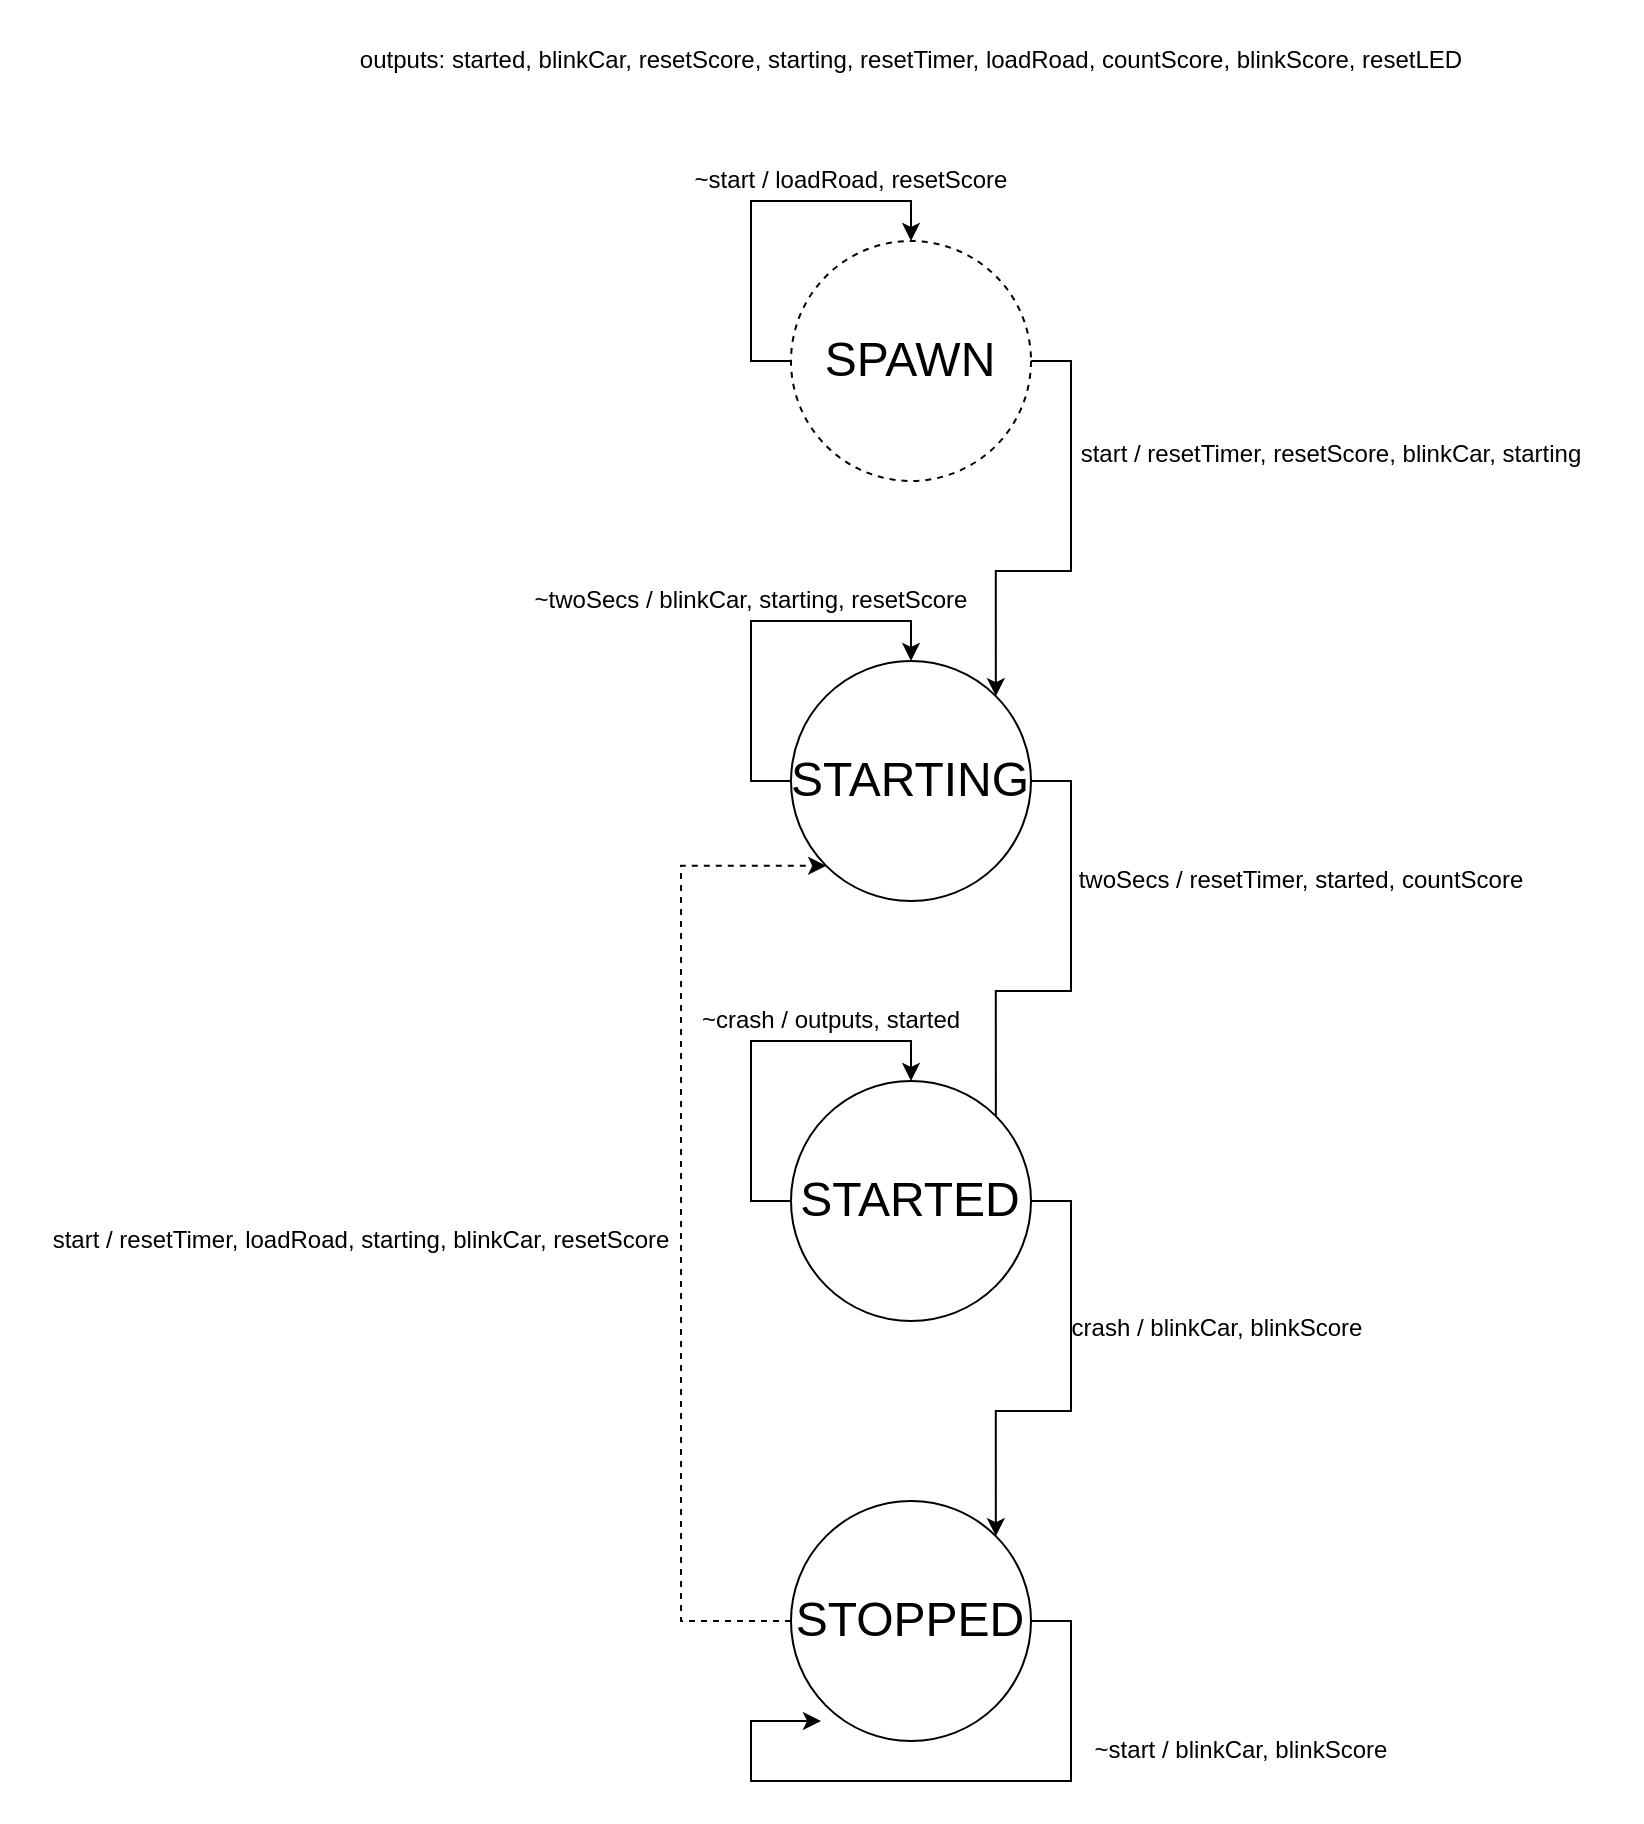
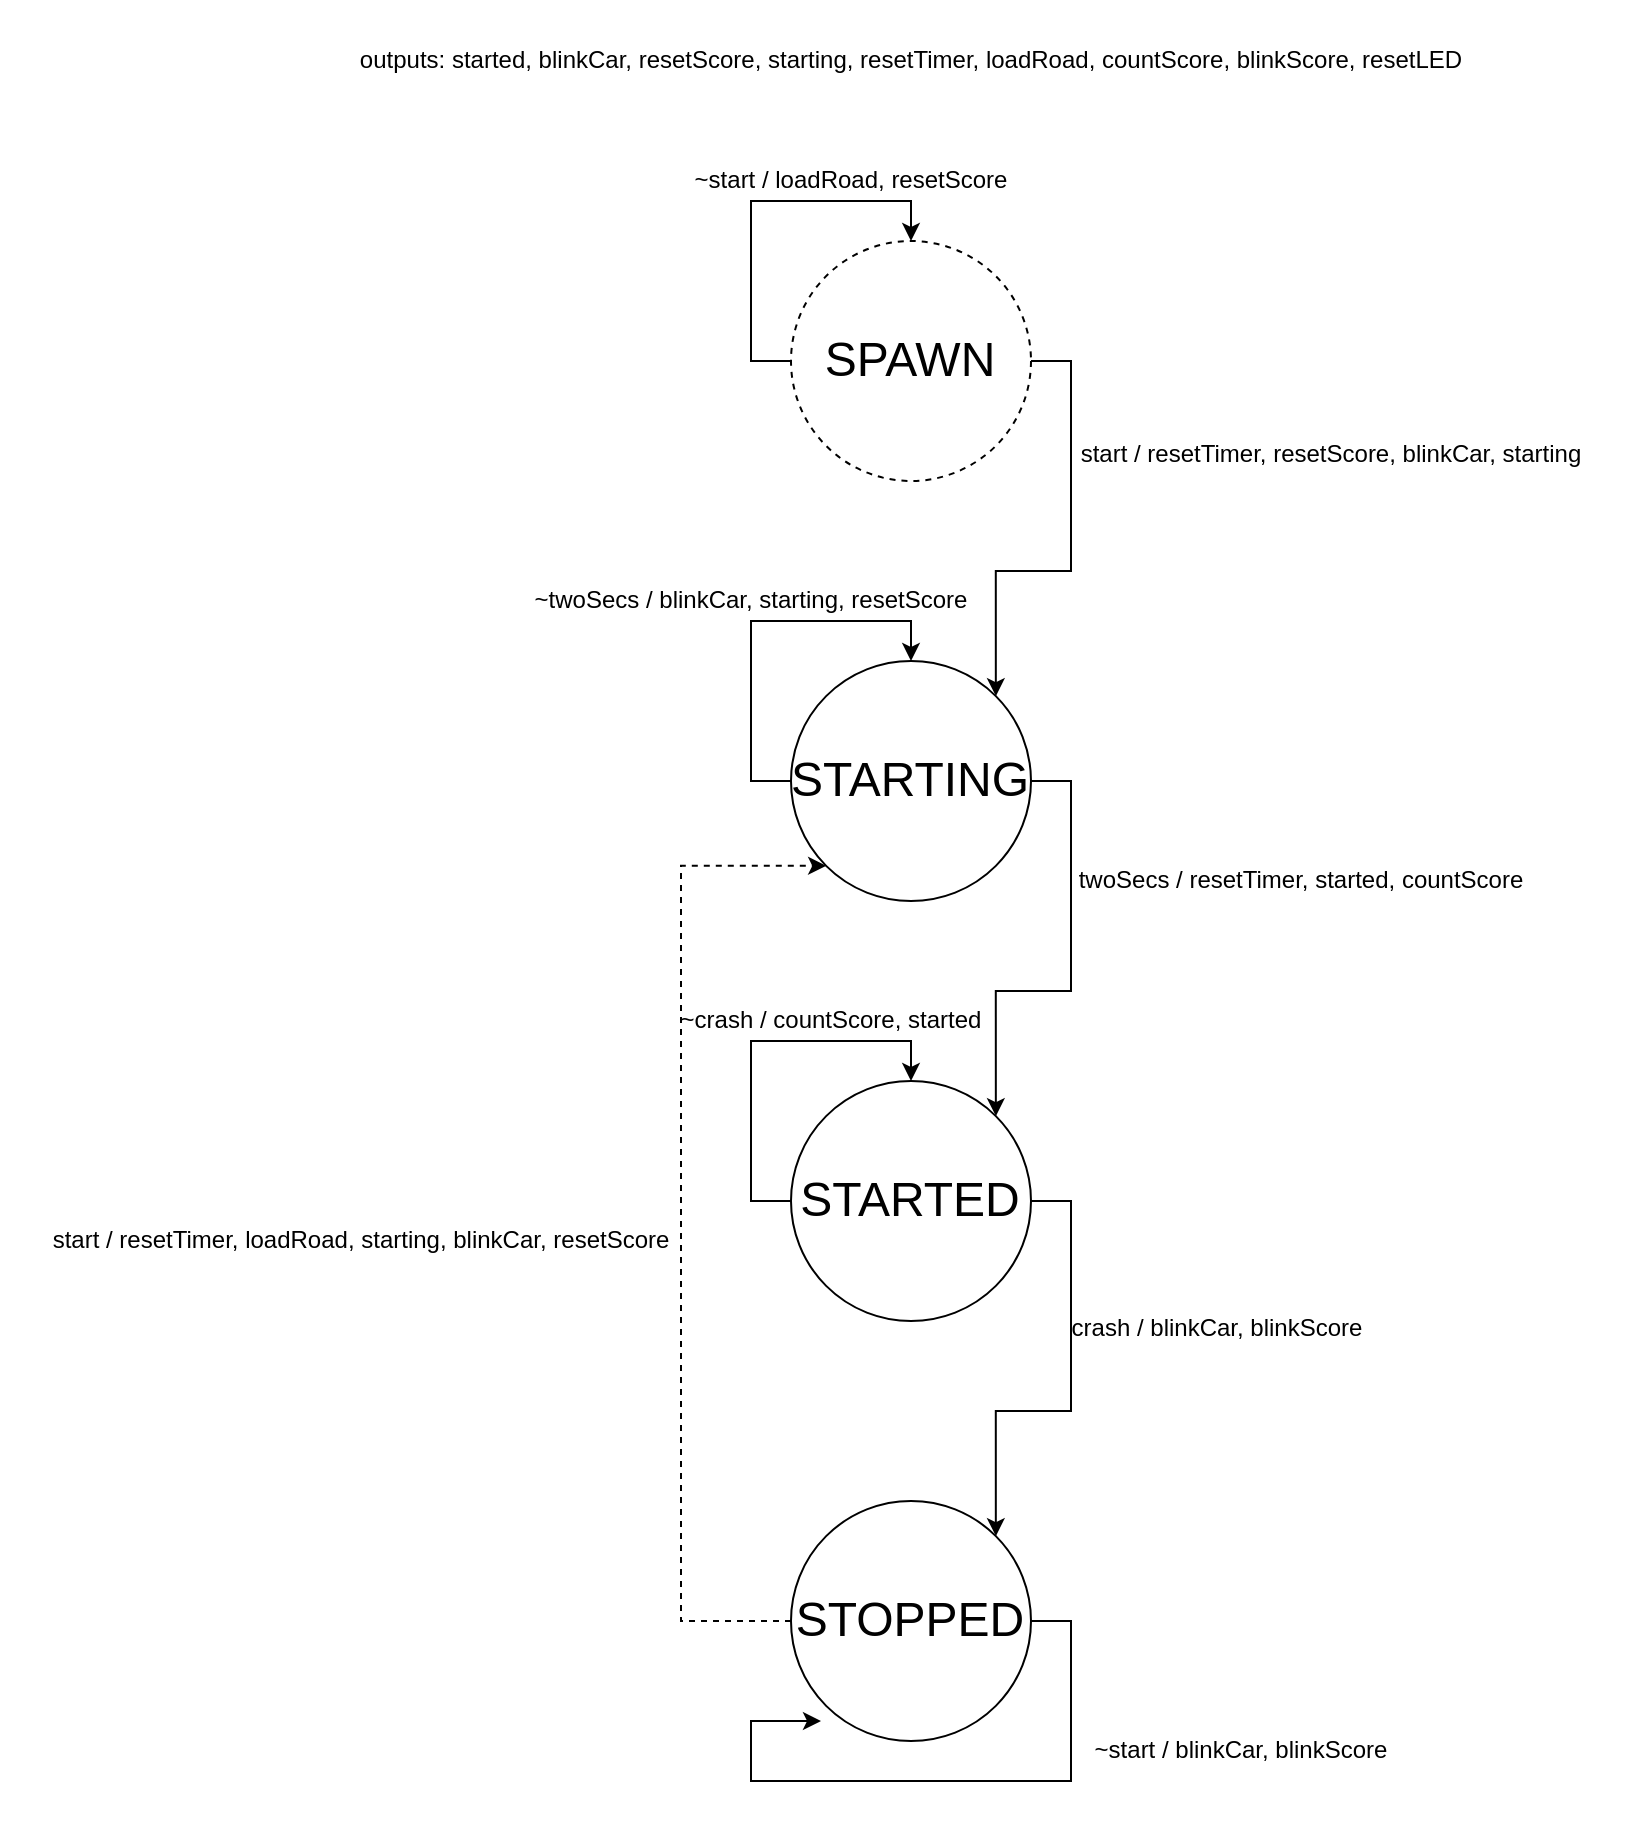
node "~crash / outputs, started": label "~crash / outputs, started" -> "~crash / countScore, started"
edge "STARTING" -- "STARTED": arrowhead none -> classic
